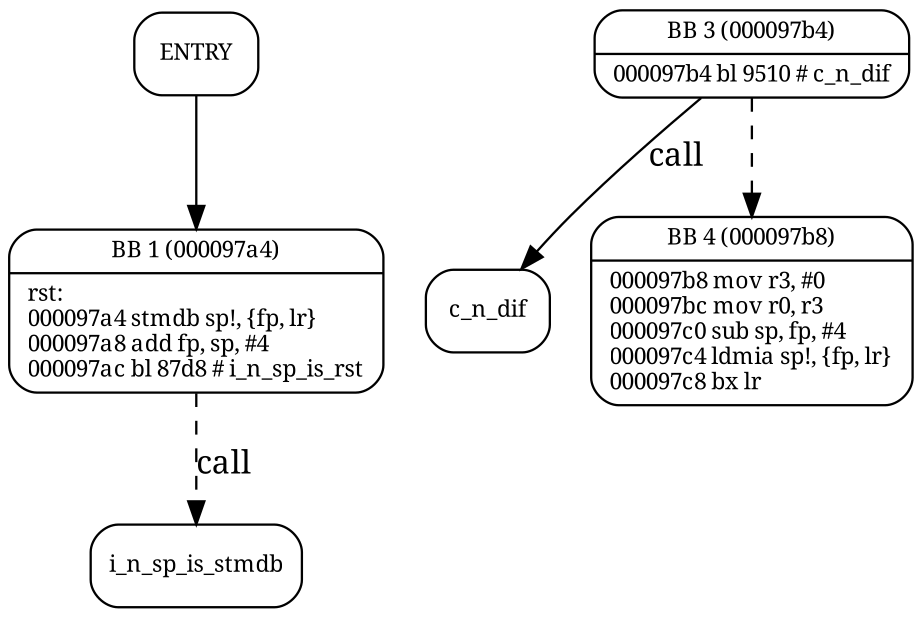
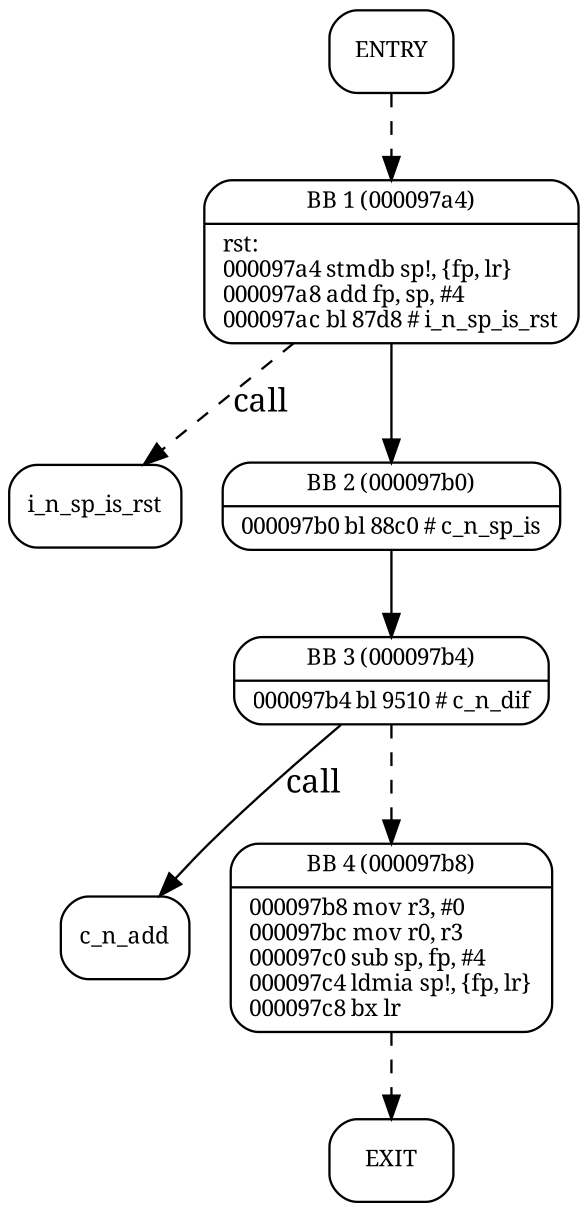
edge "ENTRY" -> "BB 1 (000097a4)": style solid -> dashed
node "c_n_dif": label "c_n_dif" -> "c_n_add"
node "BB 2 (000097b0)": added
node "i_n_sp_is_stmdb": label "i_n_sp_is_stmdb" -> "i_n_sp_is_rst"
node "EXIT": added
